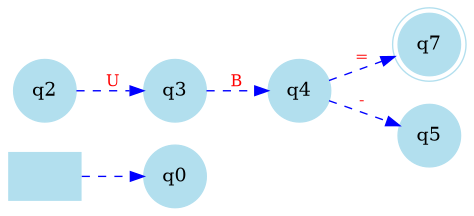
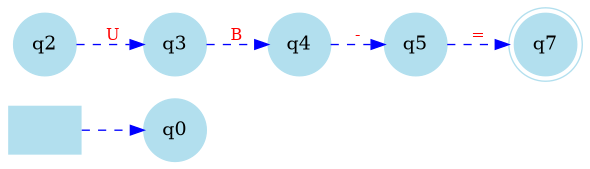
edge "q4" -> "q7": now "q5" -> "q7"
